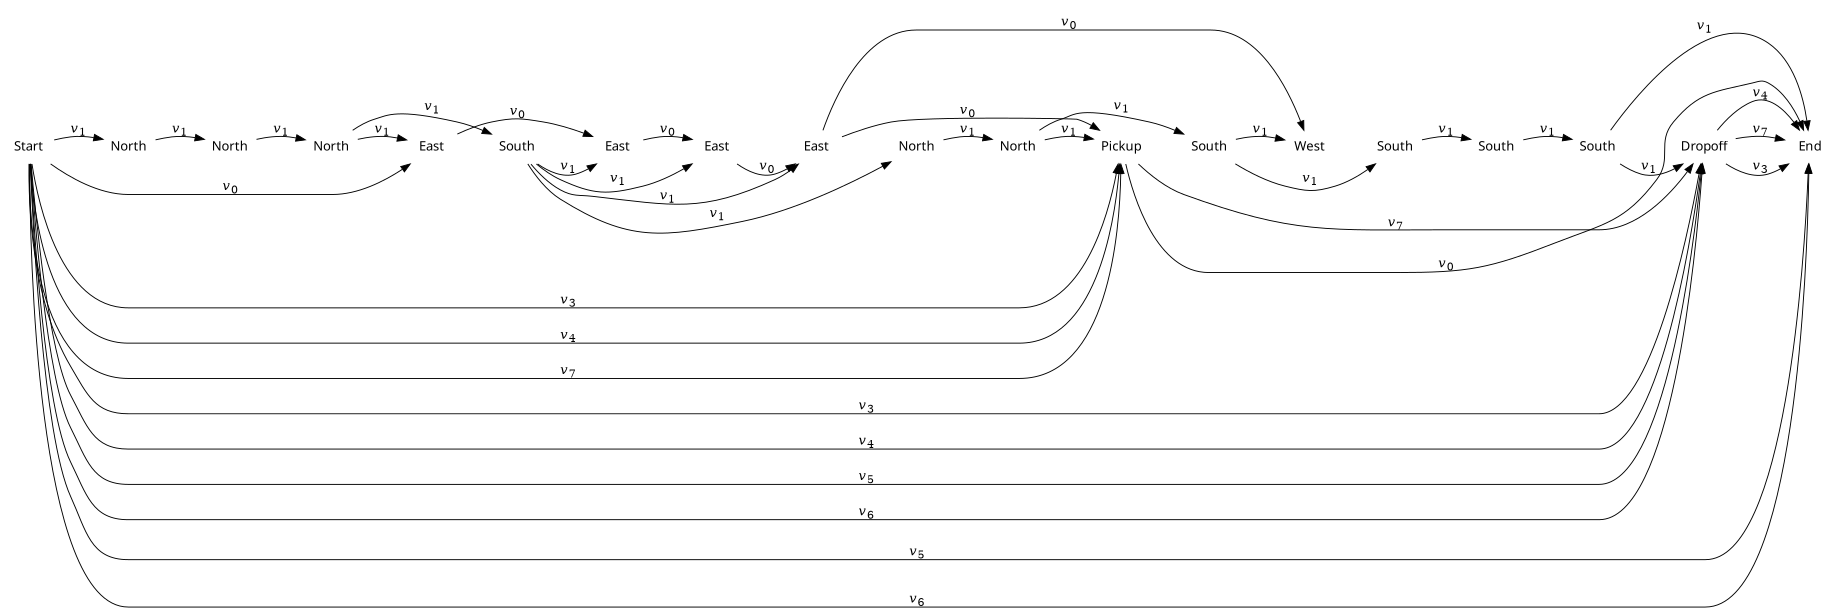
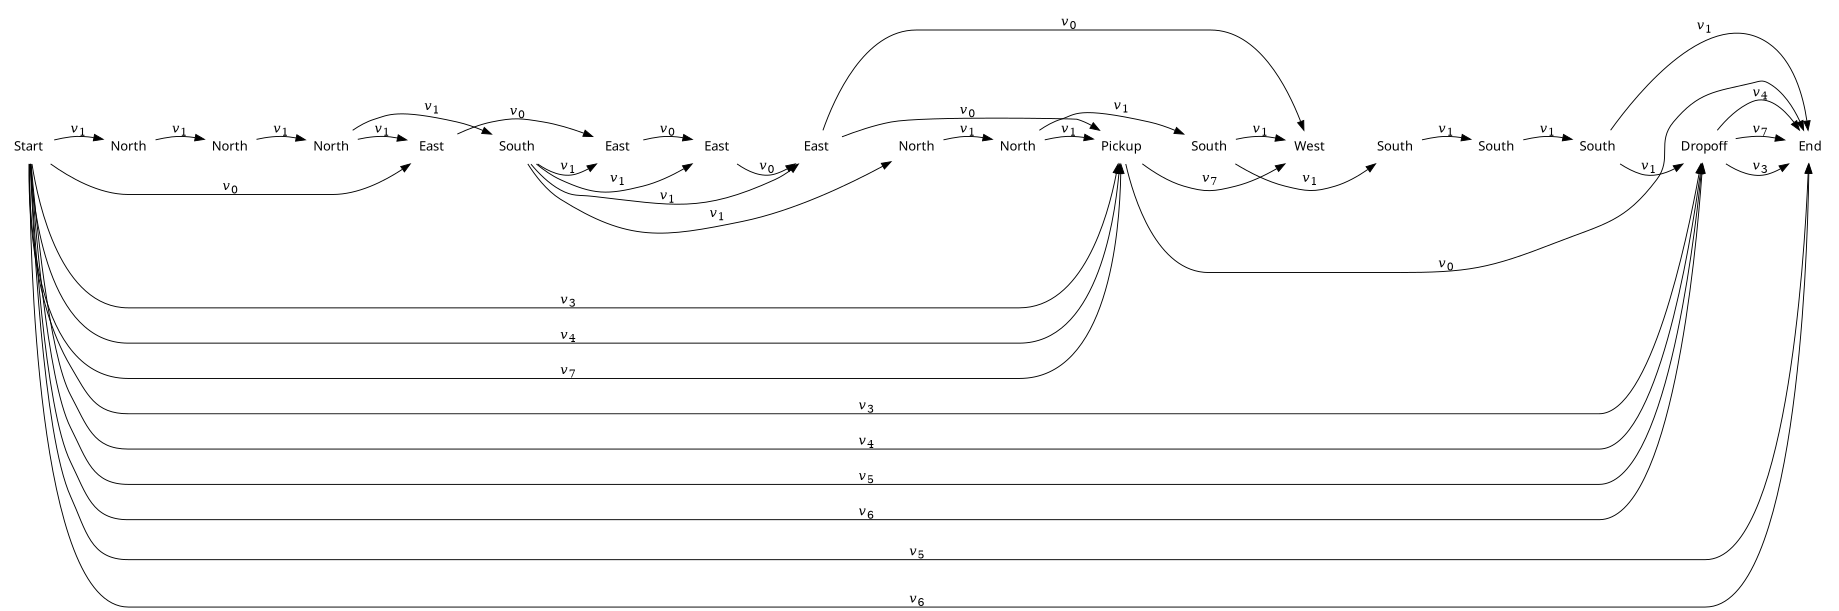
edge "Pickup" -> "Dropoff": now "Pickup" -> "West"
